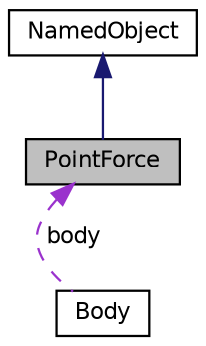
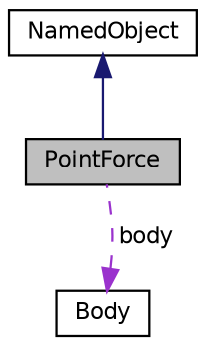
edge "Body" -> "PointForce": reversed
